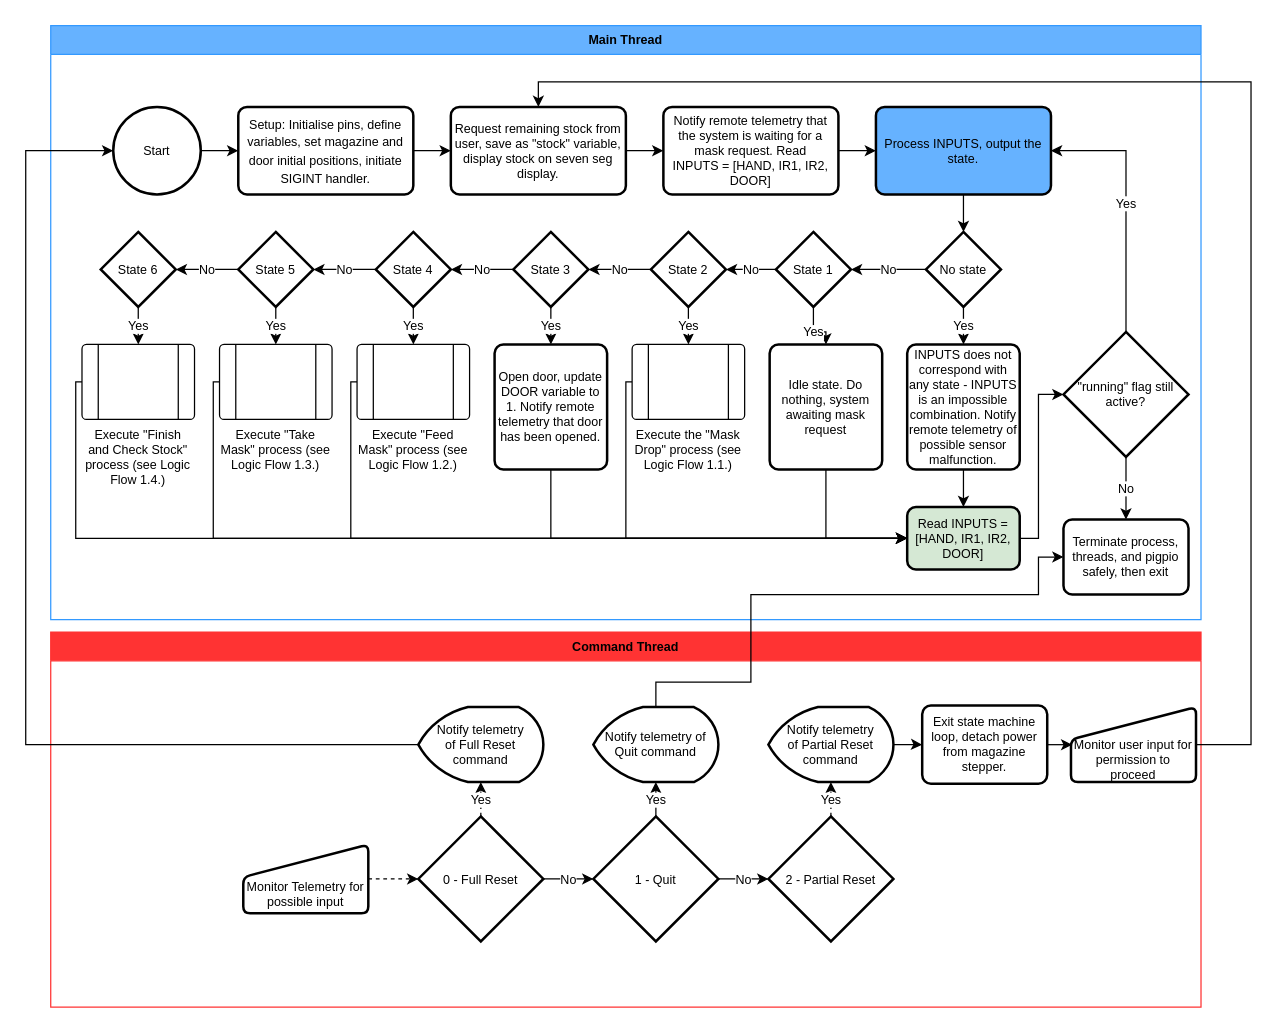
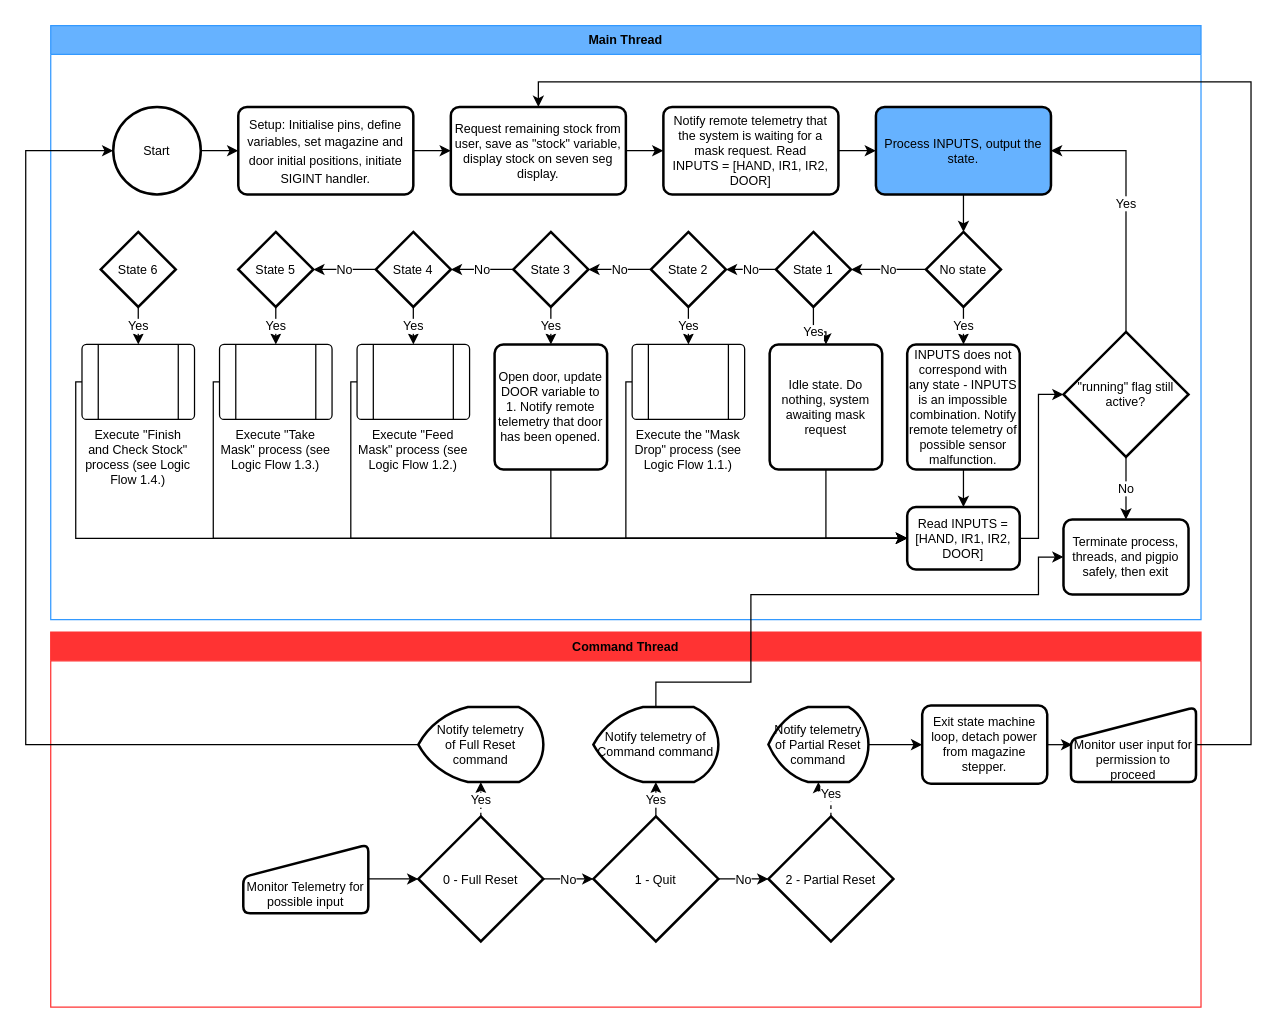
edge "State 5" -> "State 6": removed, label "No"
node "Read INPUTS = [HAND, IR1, IR2, DOOR]": fillcolor #d5e8d4 -> #ffffff
node "Notify telemetry of Quit command": label "Notify telemetry of Quit command" -> "Notify telemetry of Command command"
node "Notify telemetry of Partial Reset command": size 125x75 -> 100x75
edge "Monitor Telemetry for possible input" -> "0 - Full Reset": style dashed -> solid
